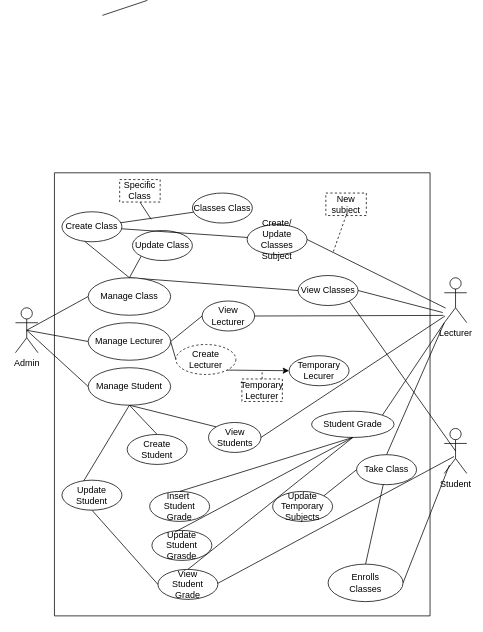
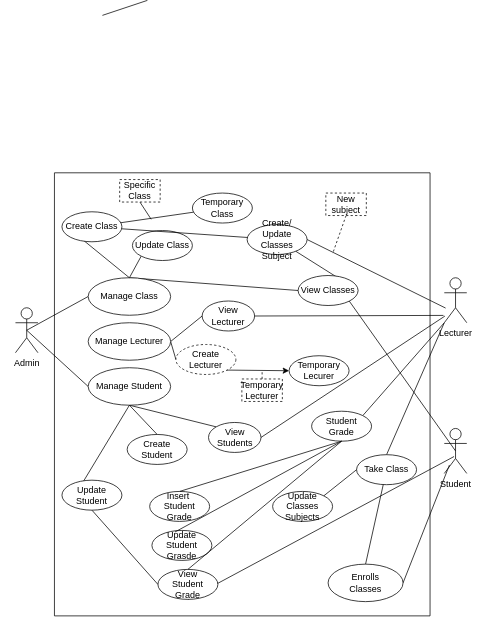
node "Classes Class": label "Classes Class" -> "Temporary Class"
edge "View Classes" -- "Lecturer": now "View Classes" -- "Create/ Update Classes Subject"
edge "Admin" -- "Manage Lecturer": removed
node "Student Grade": size 83x26 -> 60x30
node "Update Temporary Subjects": label "Update Temporary Subjects" -> "Update Classes Subjects"
